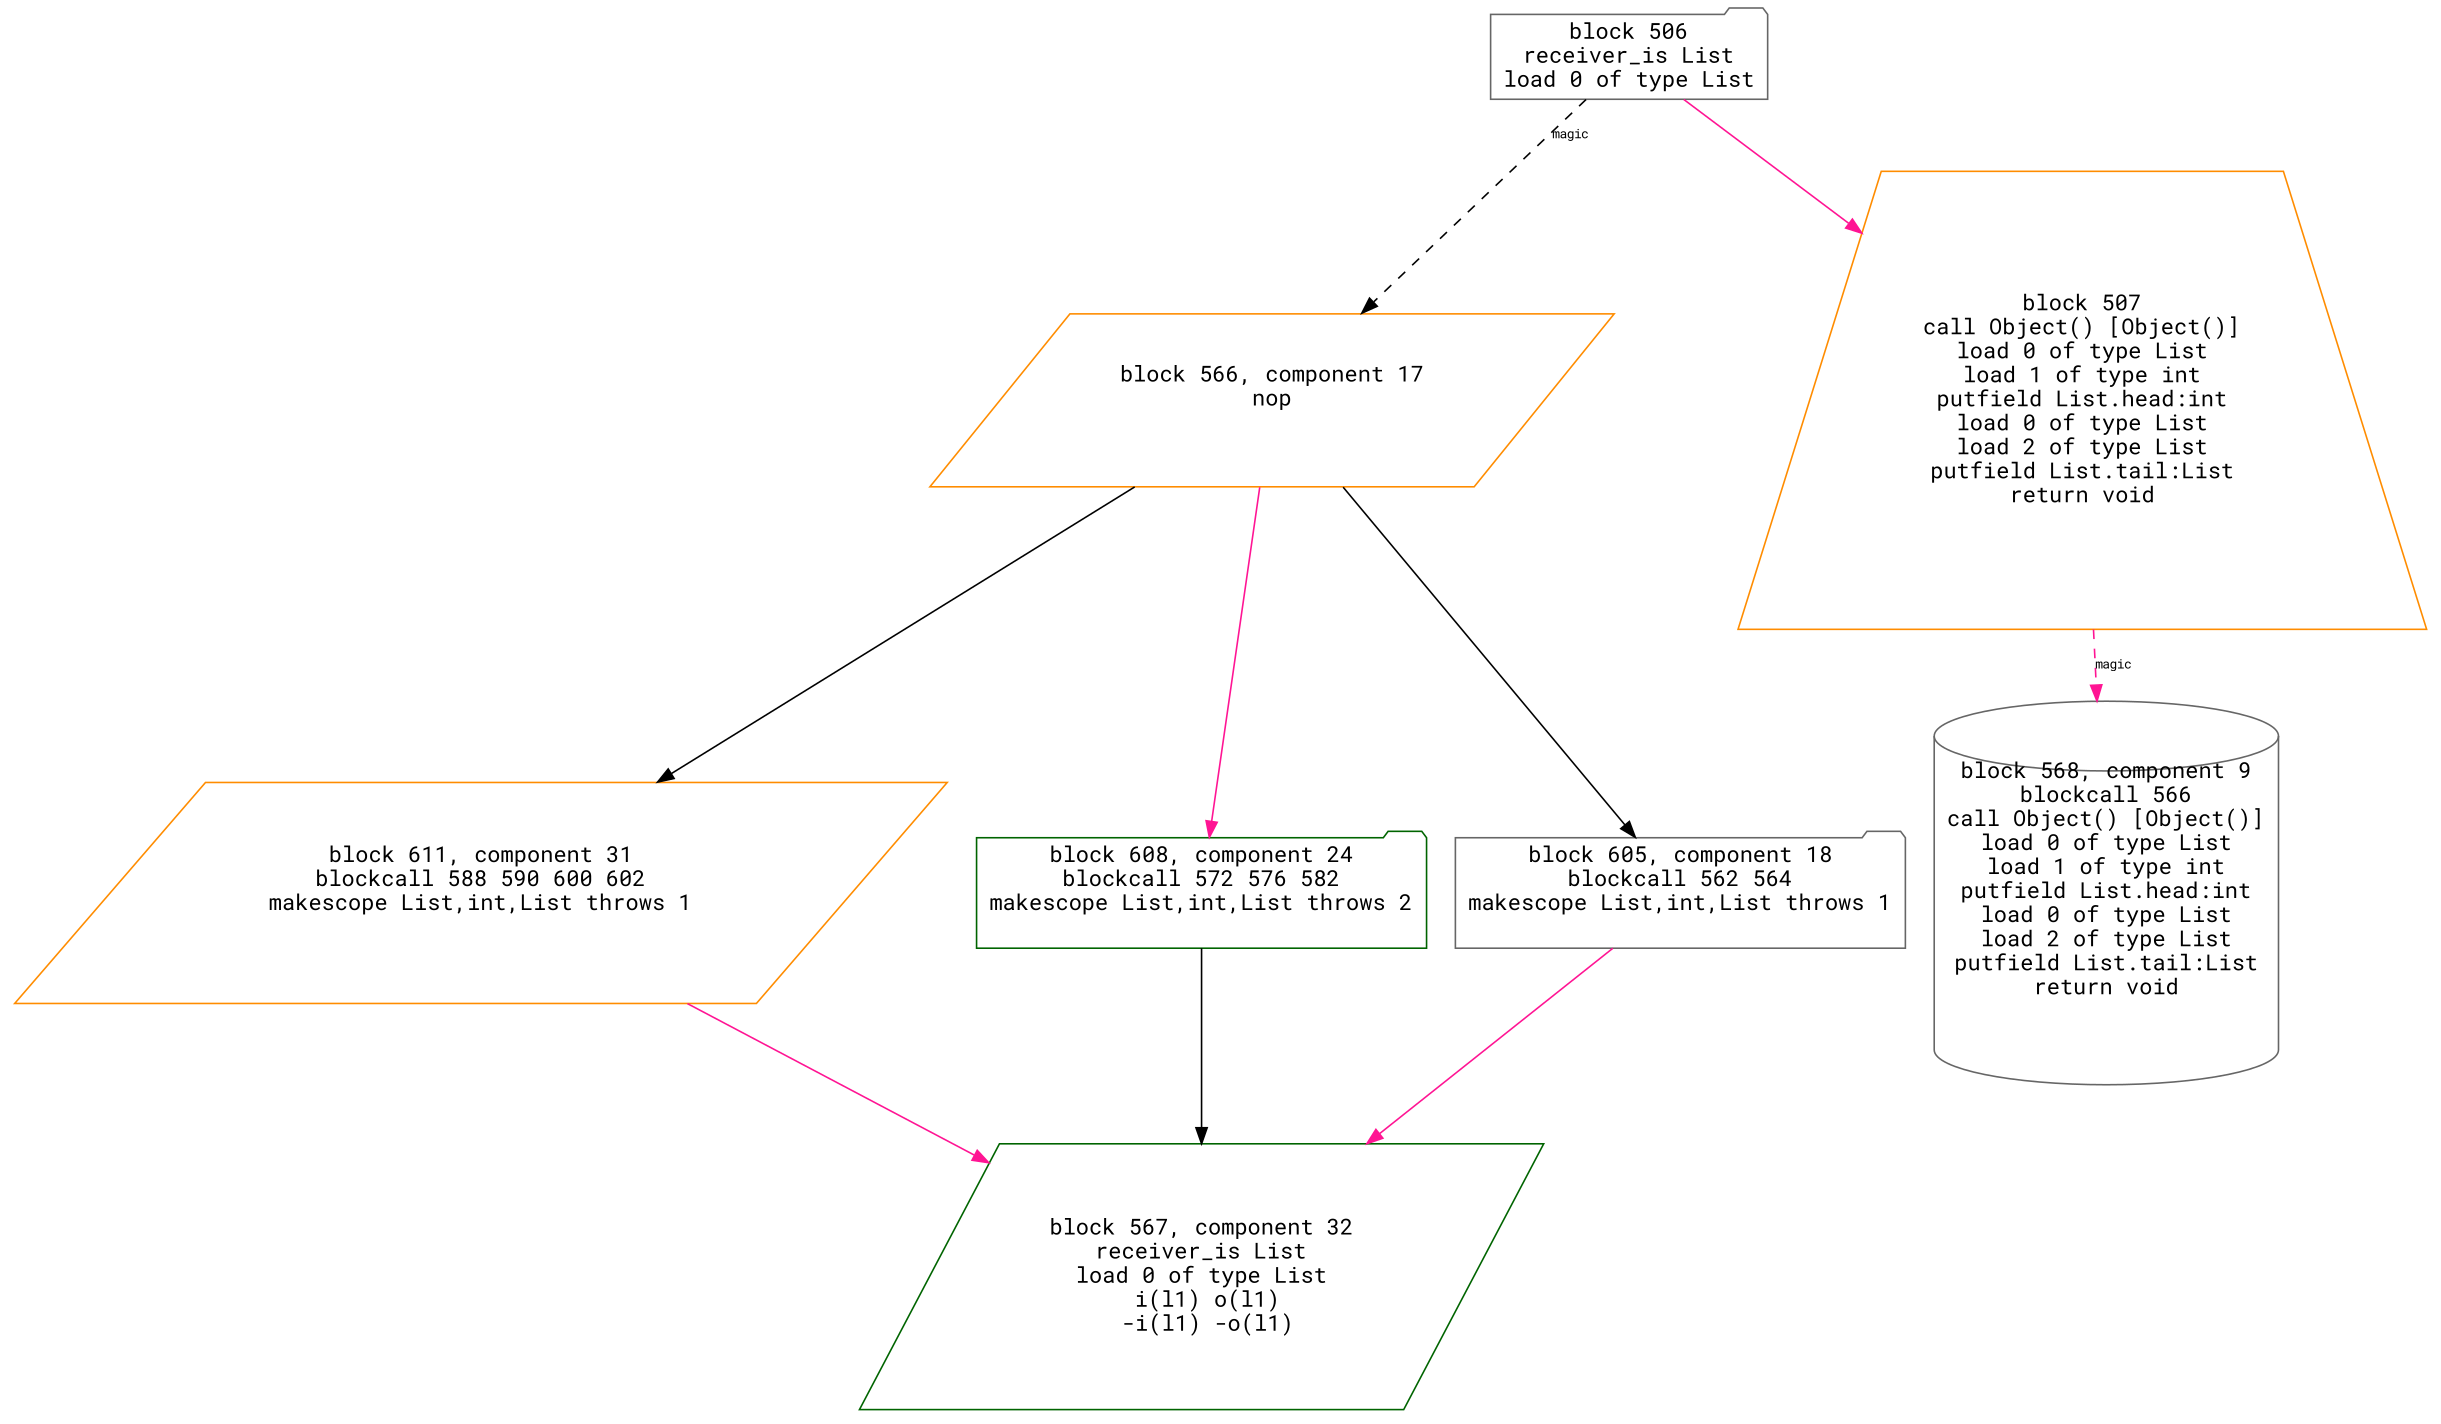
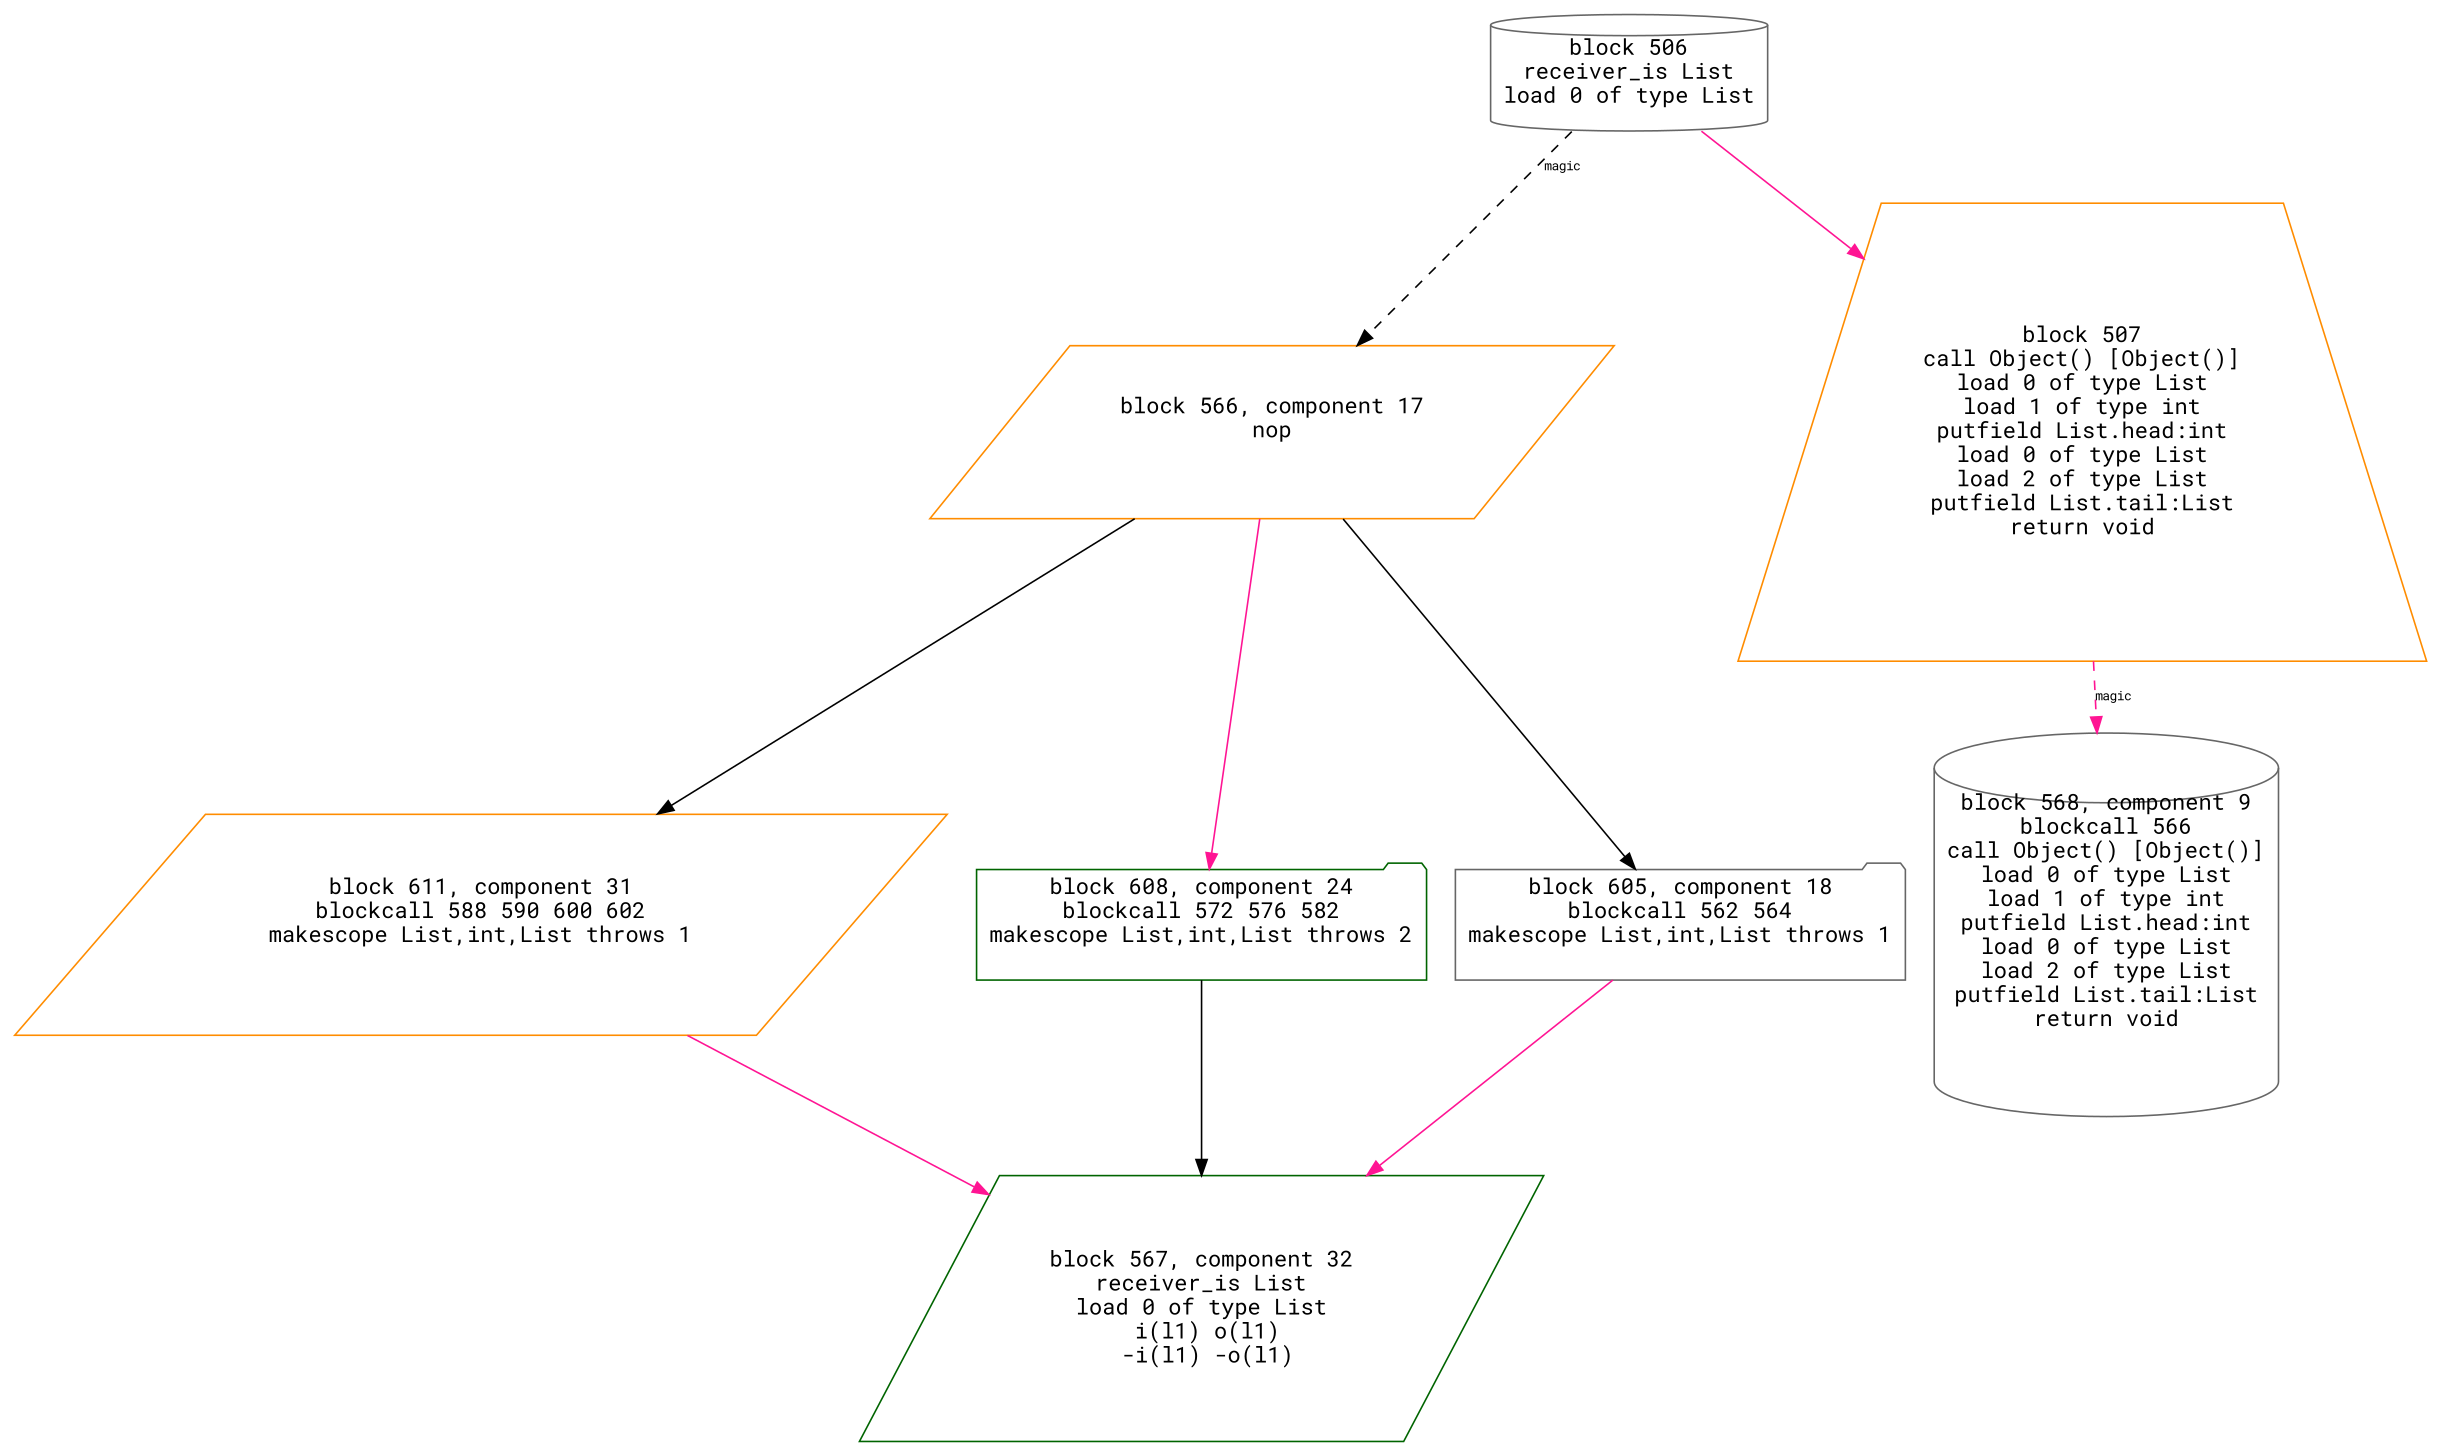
node "block 506 receiver_is List load 0 of type List": shape folder -> cylinder
